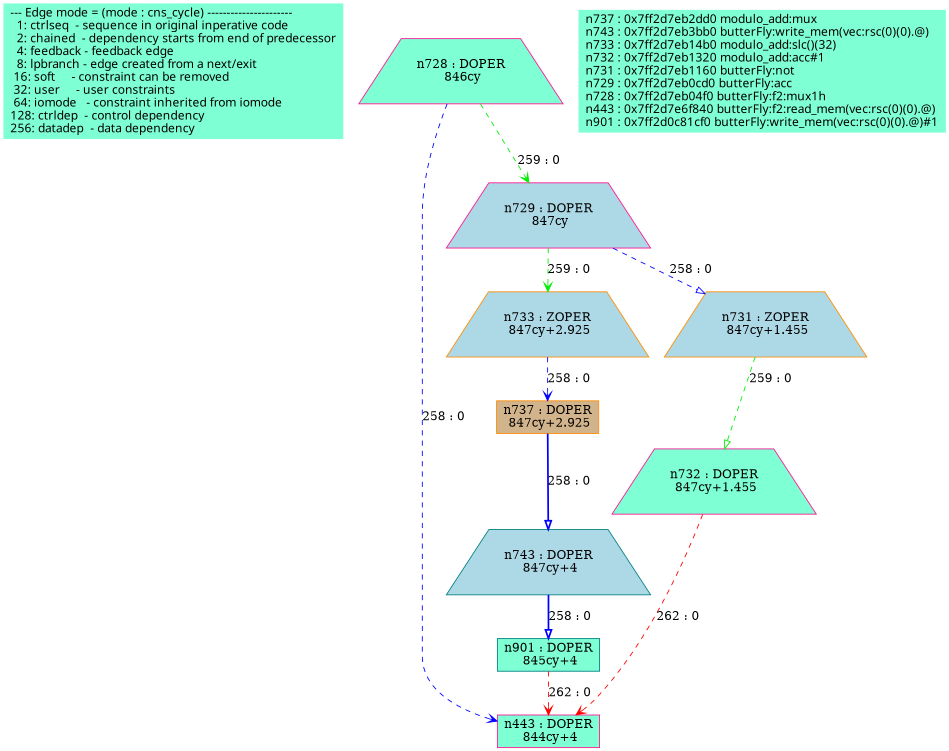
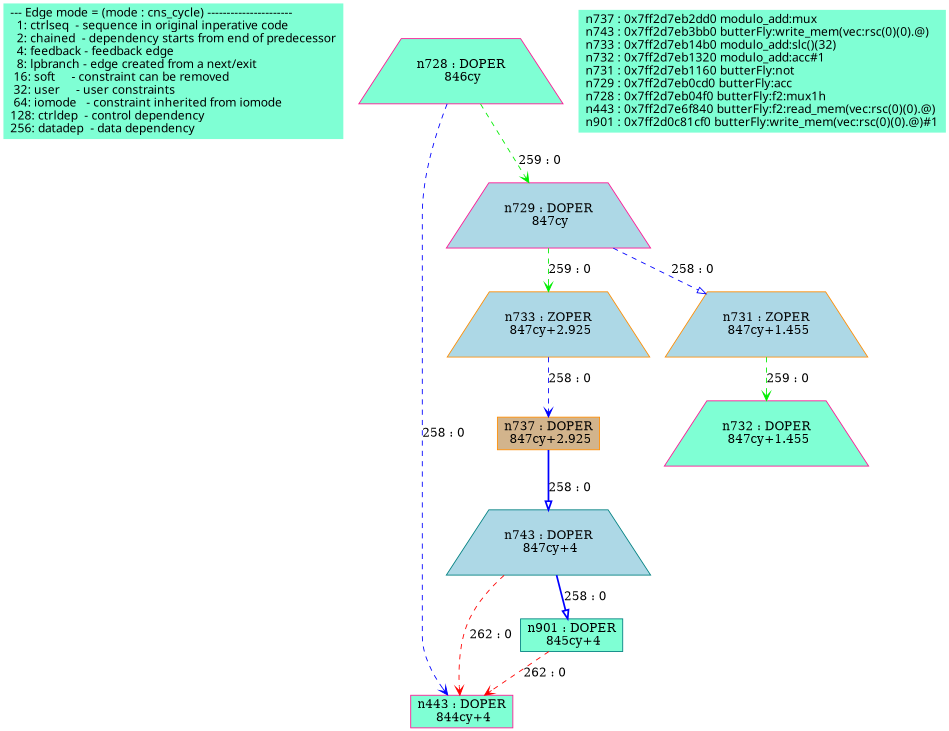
edge "n731 : ZOPER 847cy+1.455" -> "n732 : DOPER 847cy+1.455": arrowhead onormal -> vee
edge "n732 : DOPER 847cy+1.455" -> "n443 : DOPER 844cy+4": now "n743 : DOPER 847cy+4" -> "n443 : DOPER 844cy+4"
